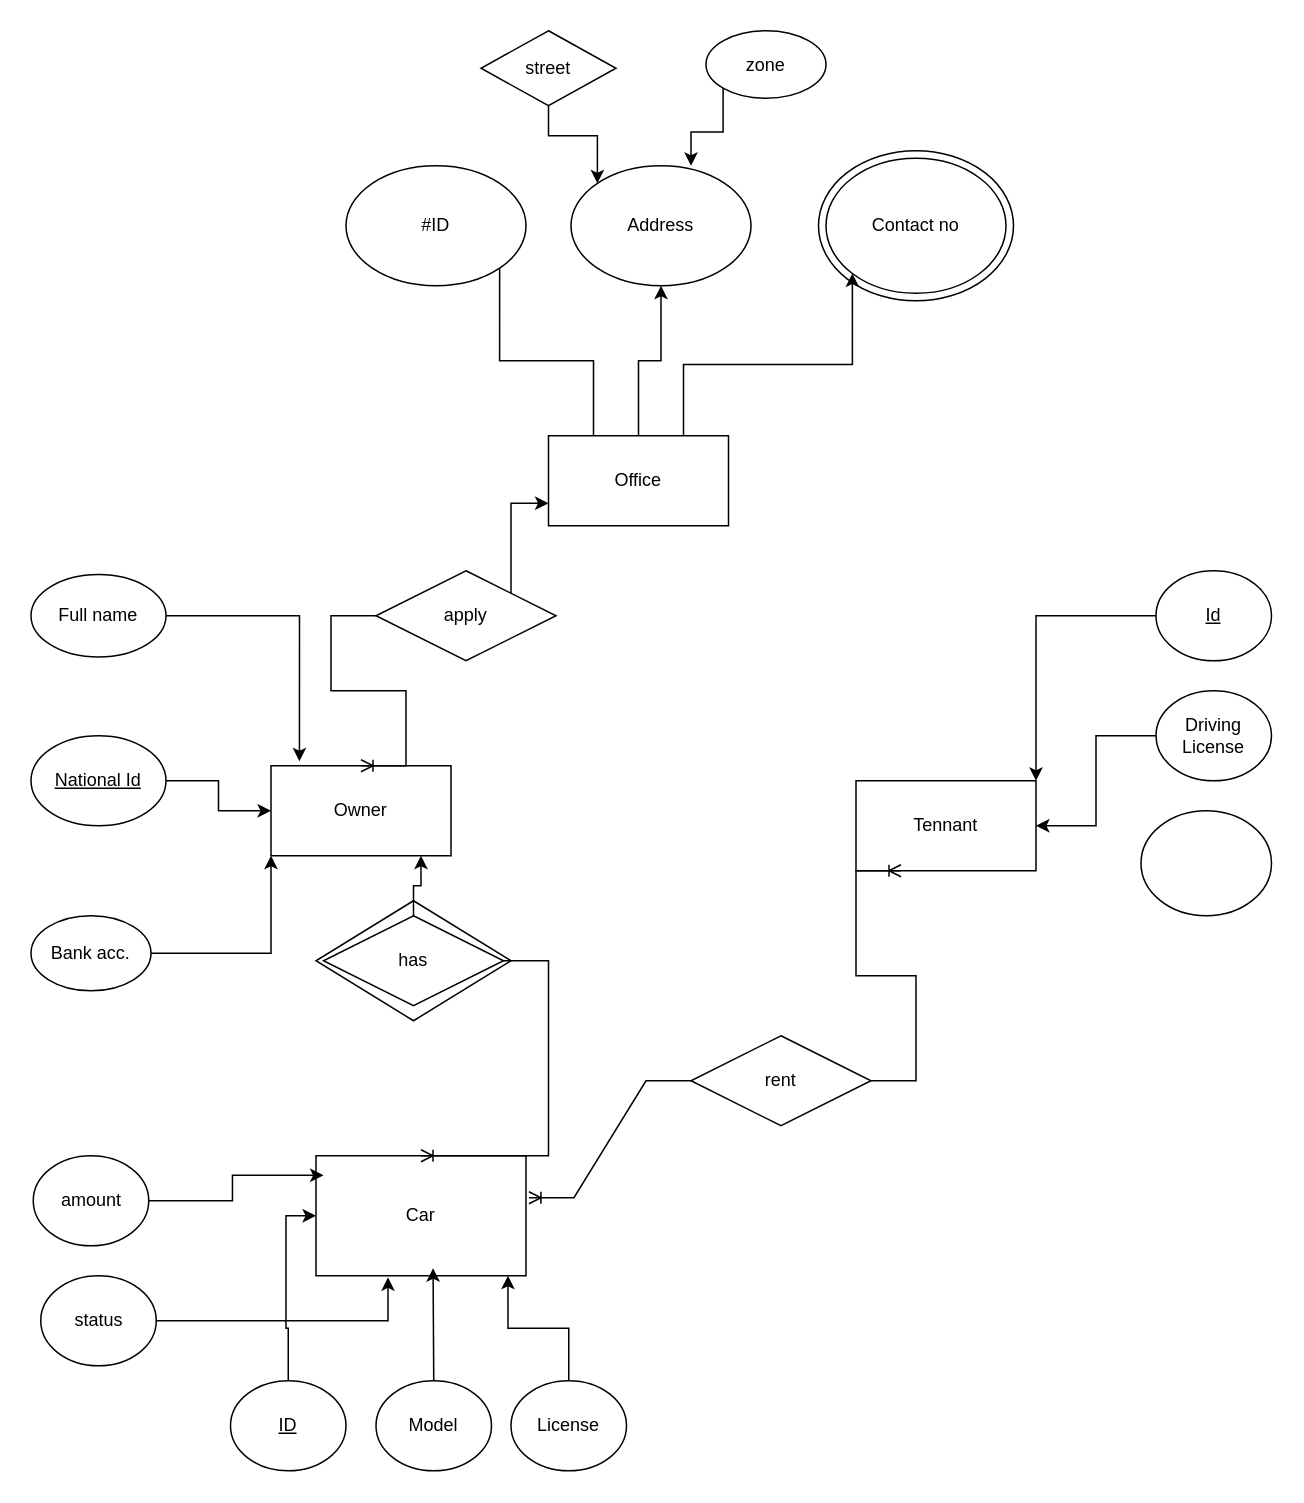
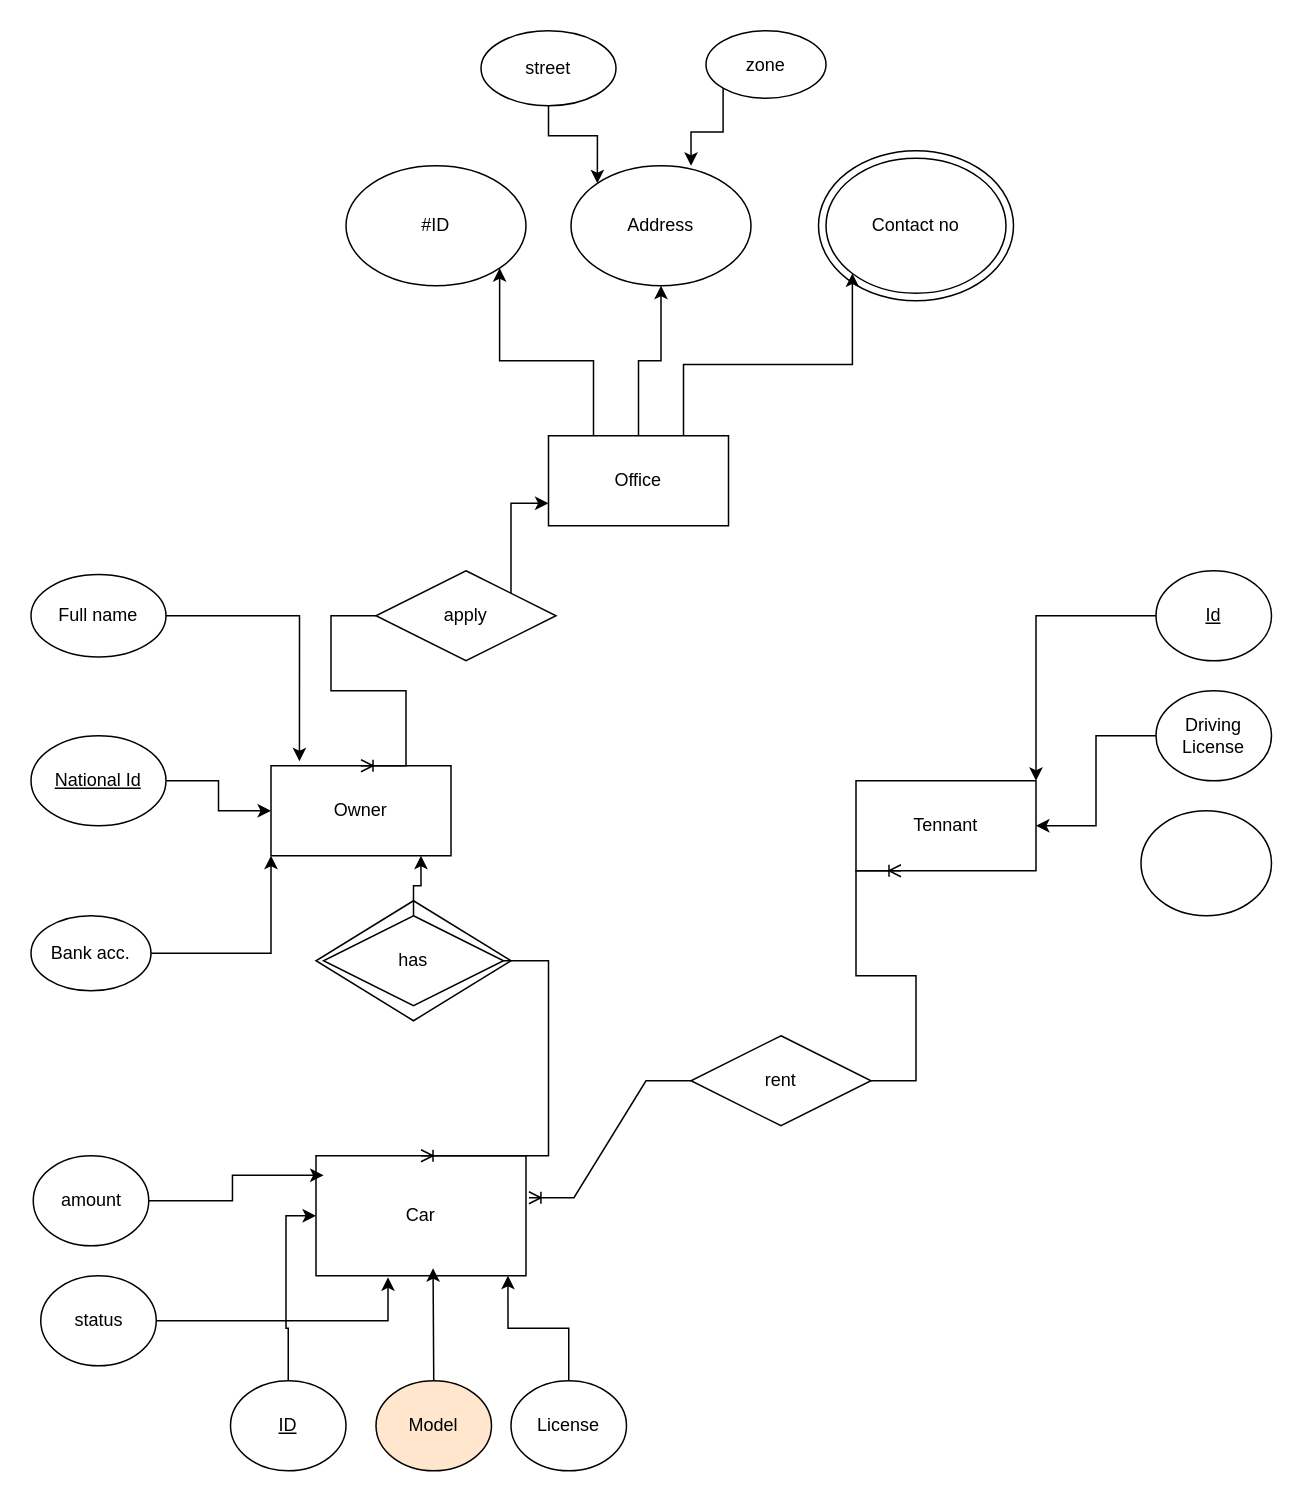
node "street": shape diamond -> ellipse
edge "#ID" -- "Office": arrowhead none -> classic
node "Model": fillcolor #ffffff -> #ffe6cc
